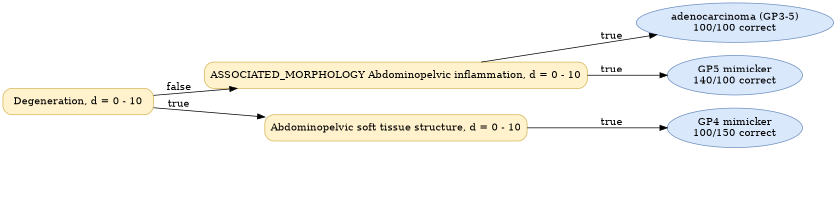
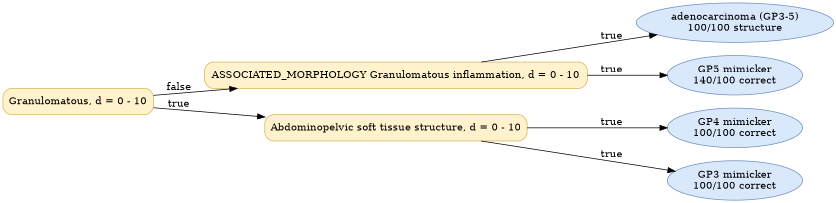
node "adenocarcinoma (GP3-5)": text "100/100 correct" -> "100/100 structure"
node "ASSOCIATED_MORPHOLOGY Abdominopelvic inflammation, d = 0 - 10": label "ASSOCIATED_MORPHOLOGY Abdominopelvic inflammation, d = 0 - 10" -> "ASSOCIATED_MORPHOLOGY Granulomatous inflammation, d = 0 - 10"
node "Degeneration, d = 0 - 10": label "Degeneration, d = 0 - 10" -> "Granulomatous, d = 0 - 10"
node "GP4 mimicker": text "100/150 correct" -> "100/100 correct"
node "GP3 mimicker": added
